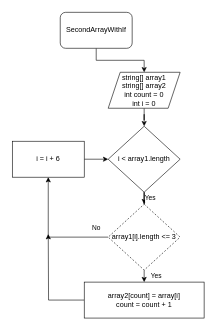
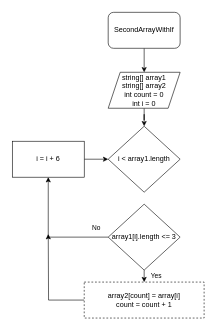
node "SecondArrayWithIf": moved (96, 30) -> (144, 30)
edge "i < array1.length" -> "array1[i].length <= 3": removed, label "Yes"
node "array1[i].length <= 3": style dashed -> solid
node "array2[count] = array[i] count = count + 1": style solid -> dashed
